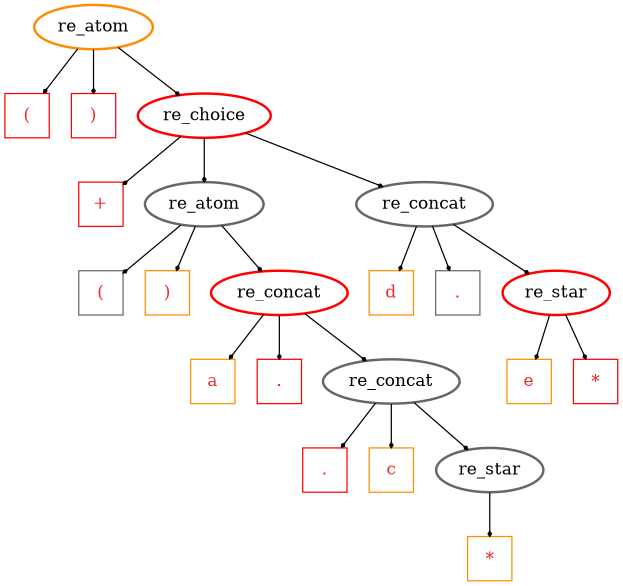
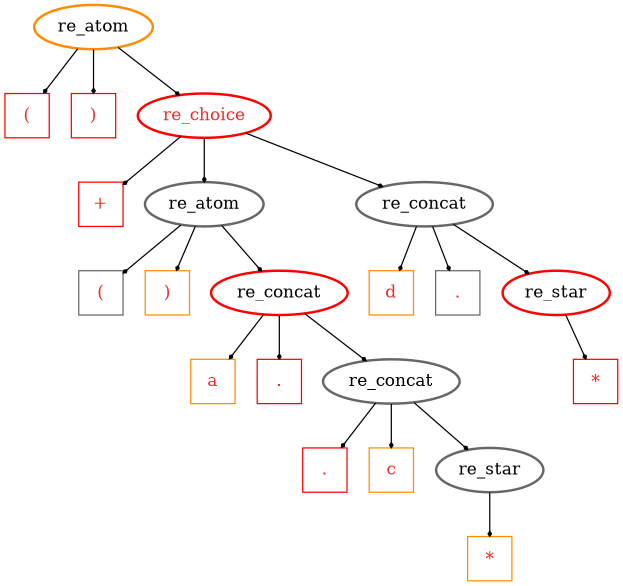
node "re_choice": fontcolor black -> firebrick2
node "e": removed
